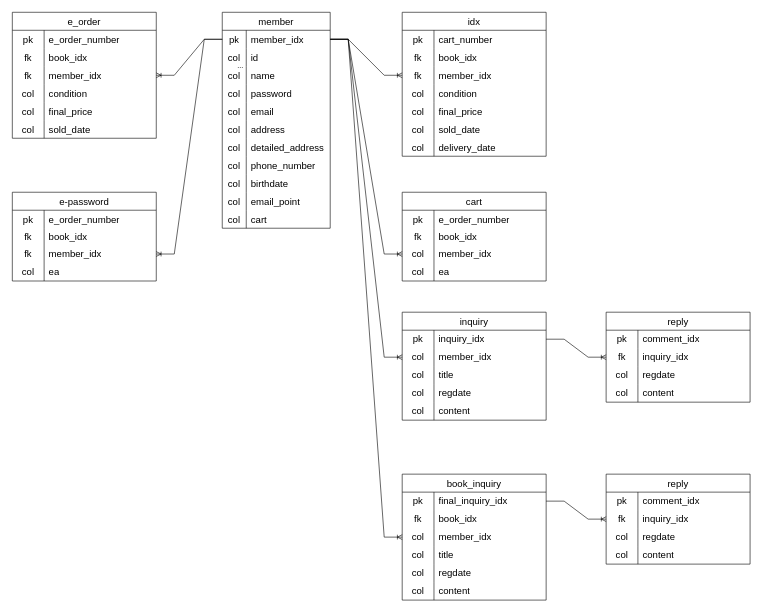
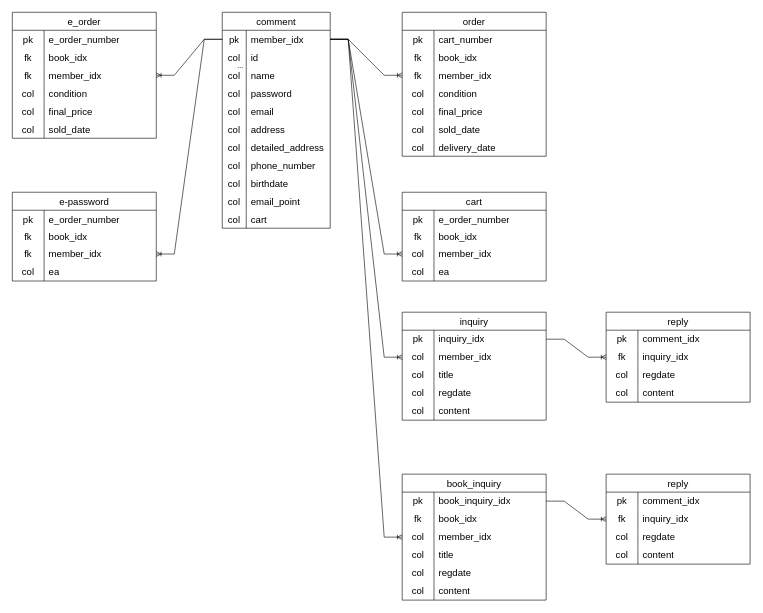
node "member": label "member" -> "comment"
node "idx": label "idx" -> "order"
node "final_inquiry_idx": label "final_inquiry_idx" -> "book_inquiry_idx"
